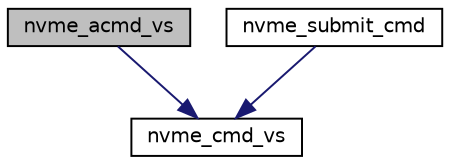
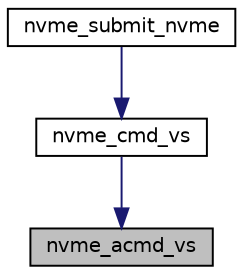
node "nvme_submit_cmd": label "nvme_submit_cmd" -> "nvme_submit_nvme"
edge "nvme_acmd_vs" -> "nvme_cmd_vs": reversed
